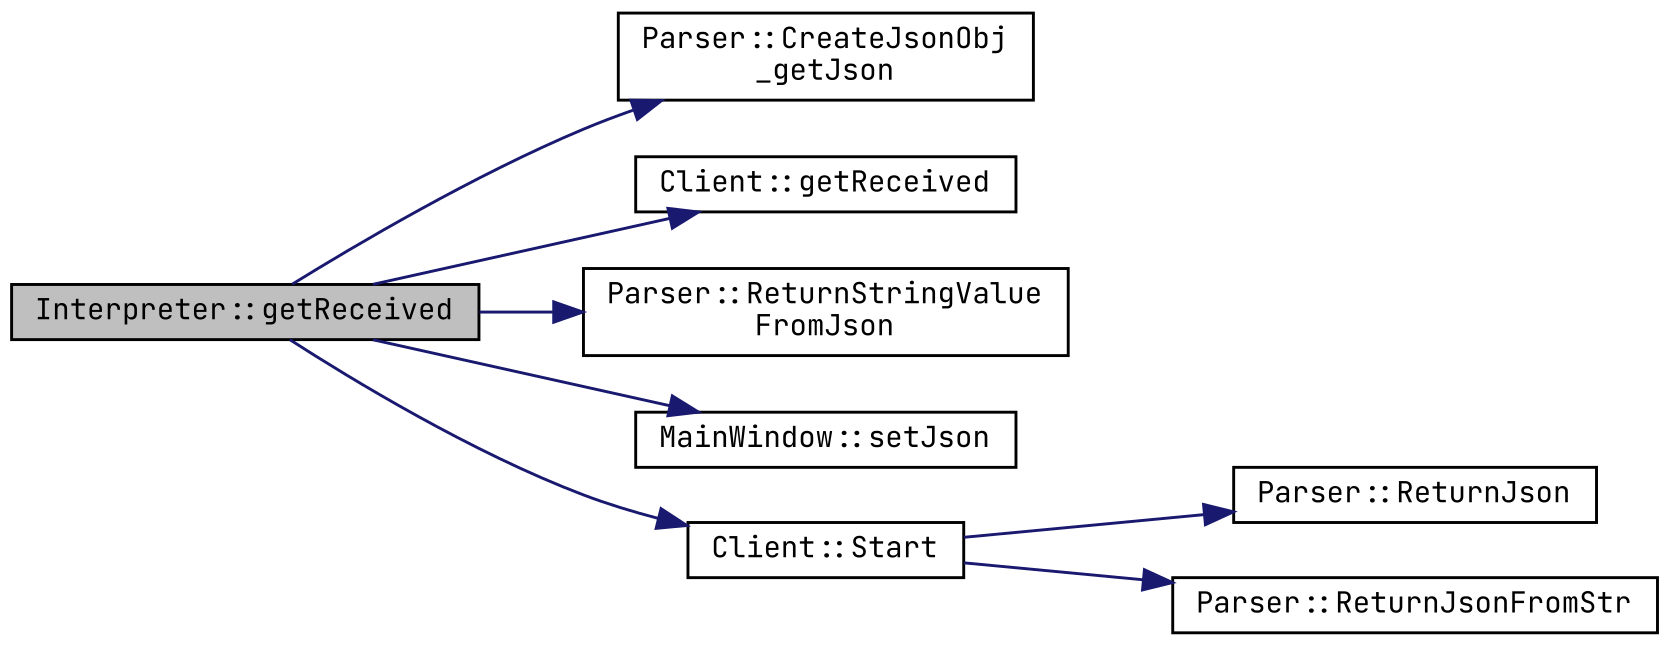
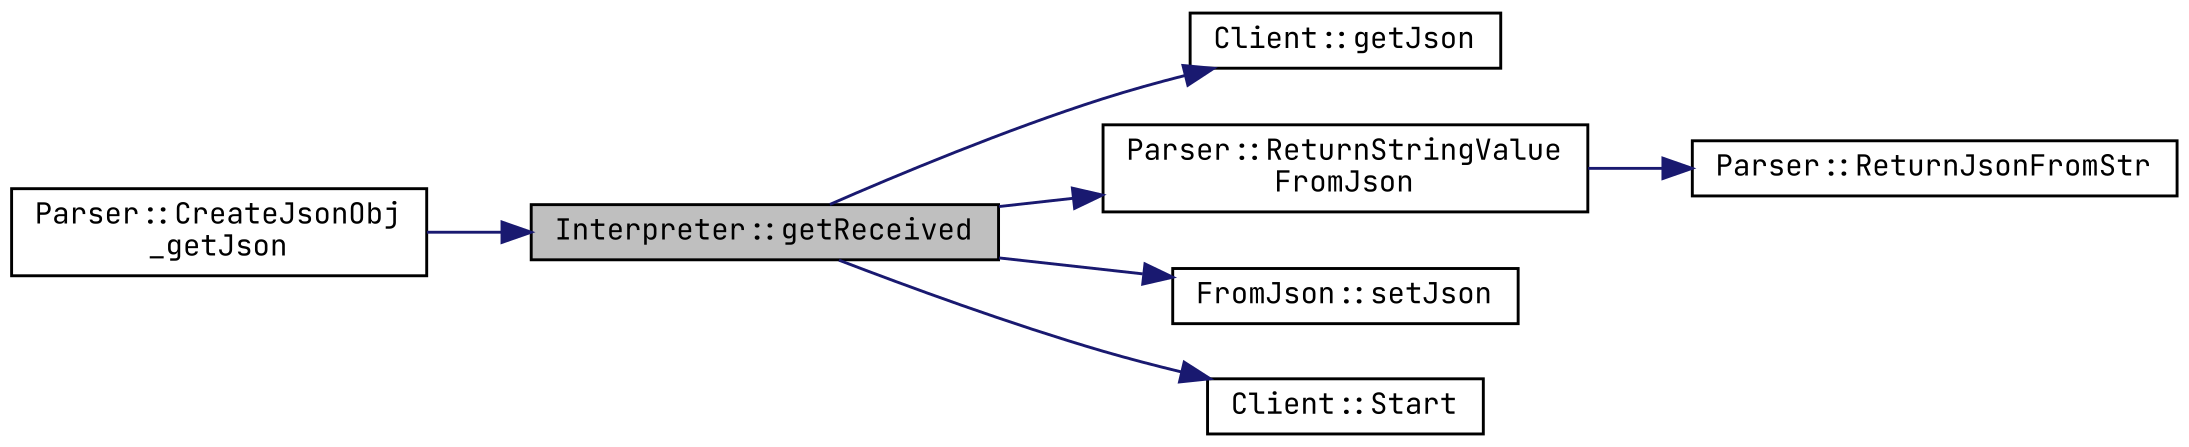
node "Client::getReceived": label "Client::getReceived" -> "Client::getJson"
edge "Interpreter::getReceived" -> "Parser::CreateJsonObj _getJson": reversed
node "MainWindow::setJson": label "MainWindow::setJson" -> "FromJson::setJson"
node "Parser::ReturnJson": removed
edge "Client::Start" -> "Parser::ReturnJsonFromStr": now "Parser::ReturnStringValue FromJson" -> "Parser::ReturnJsonFromStr"
